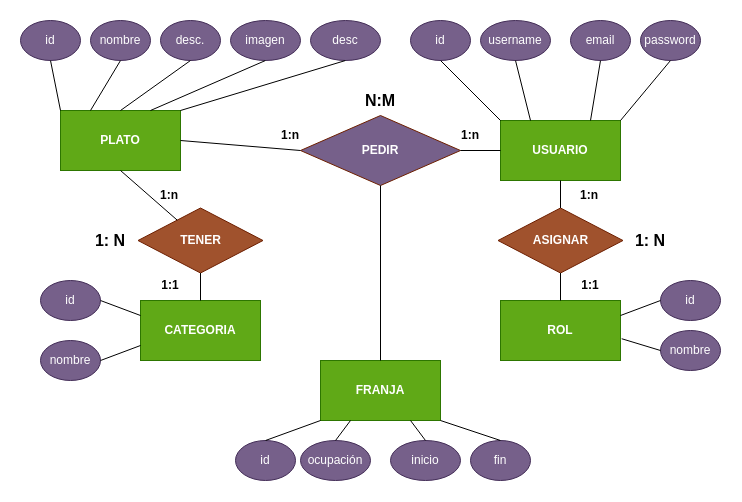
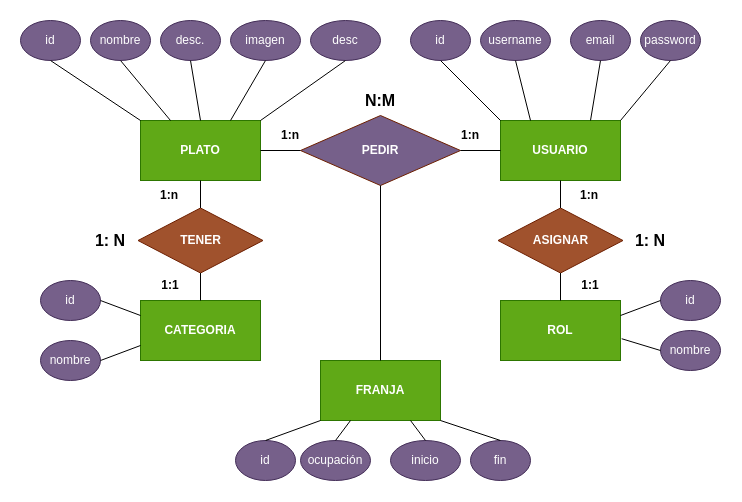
node "PLATO": moved (121, 141) -> (201, 151)
